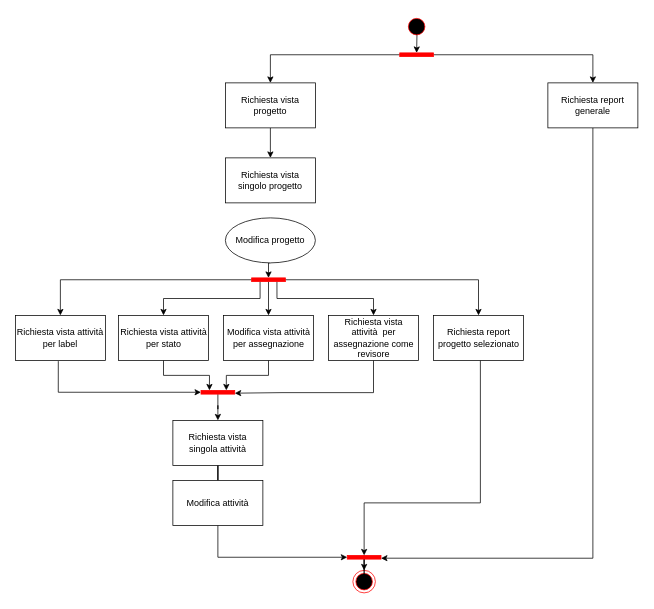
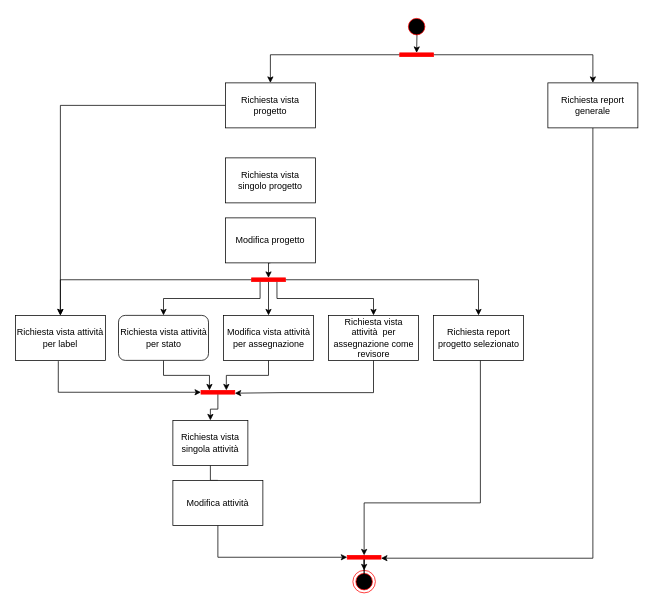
edge "Richiesta vista progetto" -> "Richiesta vista singolo progetto": now "Richiesta vista progetto" -> "Richiesta vista attività per label"
node "Modifica progetto": shape ellipse -> rectangle
node "Richiesta vista attività per stato": shape rectangle -> rounded rectangle
node "Richiesta vista singola attività": size 90x45 -> 75x45
